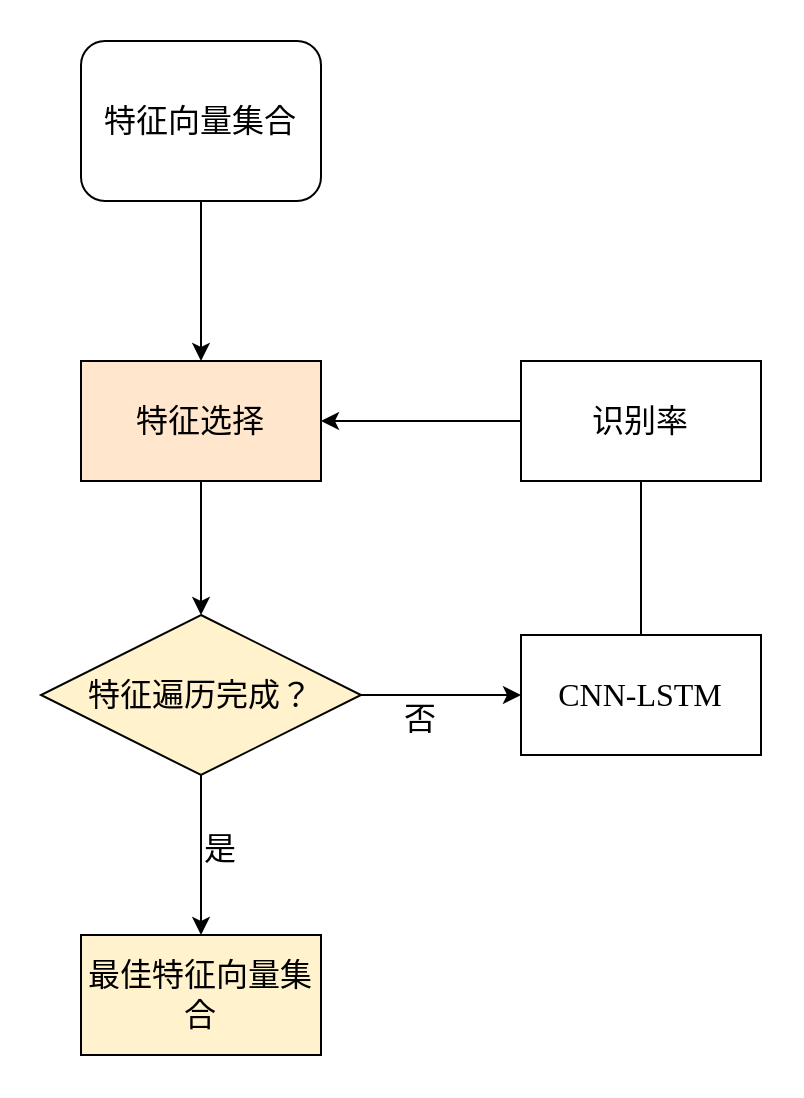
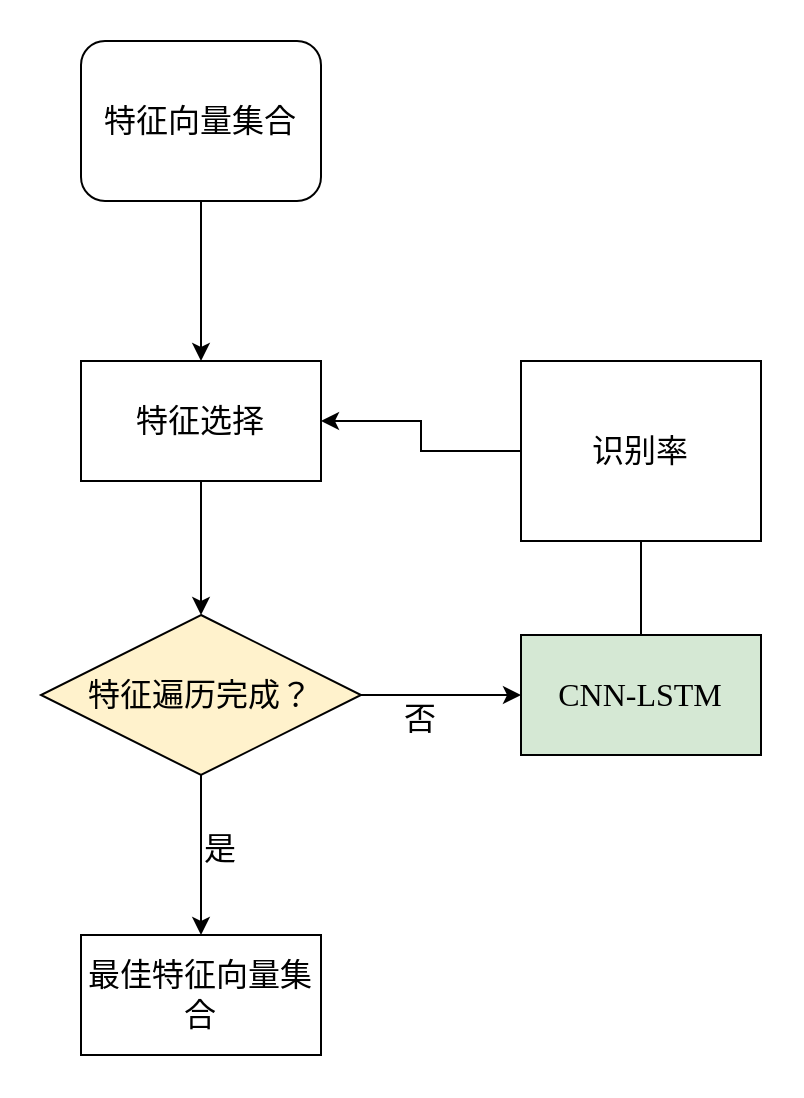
node "特征选择": fillcolor #ffe6cc -> #ffffff
node "识别率": size 240x120 -> 240x180
node "CNN-LSTM": fillcolor #ffffff -> #d5e8d4
node "最佳特征向量集合": fillcolor #fff2cc -> #ffffff
